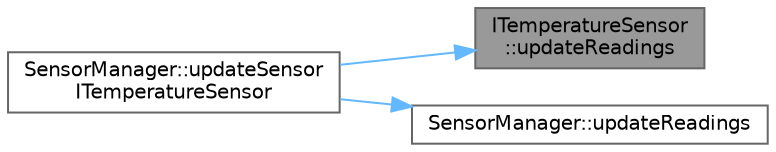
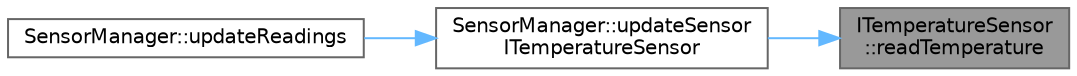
node "ITemperatureSensor ::updateReadings": label "ITemperatureSensor ::updateReadings" -> "ITemperatureSensor ::readTemperature"
edge "SensorManager::updateSensor ITemperatureSensor" -> "SensorManager::updateReadings": reversed
